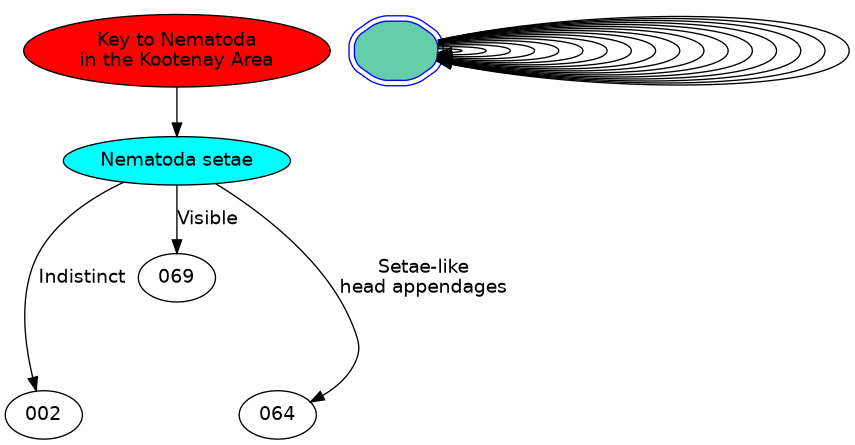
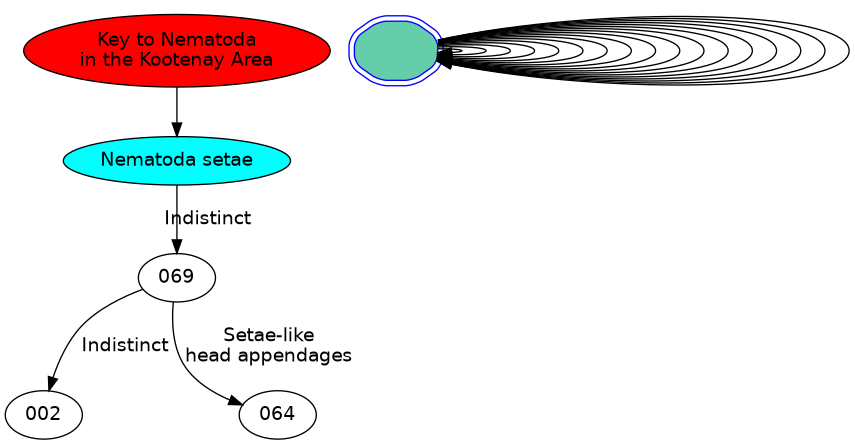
edge "Nematoda setae" -> "069": label "Visible" -> "Indistinct"
edge "Nematoda setae" -> "002": now "069" -> "002"
edge "Nematoda setae" -> "064": now "069" -> "064"
